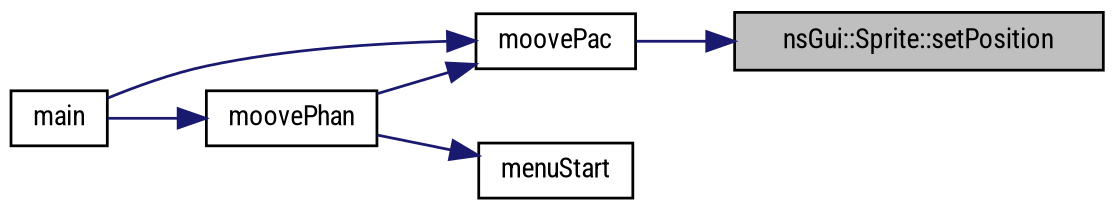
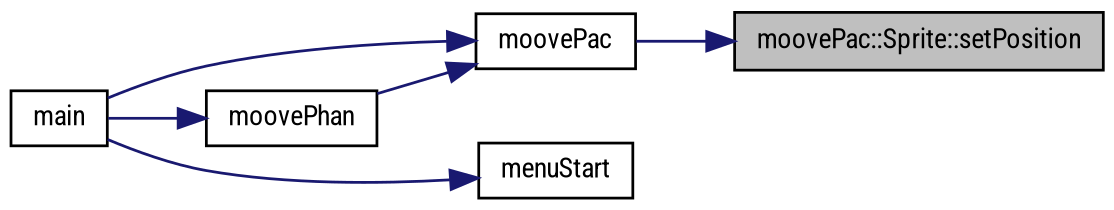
node "nsGui::Sprite::setPosition": label "nsGui::Sprite::setPosition" -> "moovePac::Sprite::setPosition"
edge "moovePhan" -> "menuStart": now "main" -> "menuStart"
